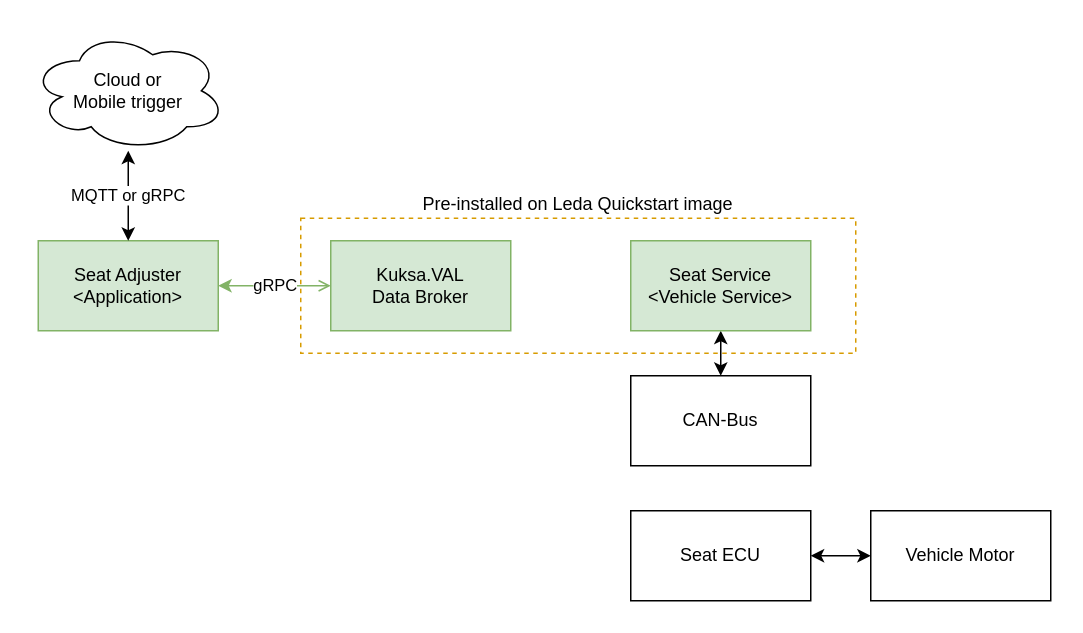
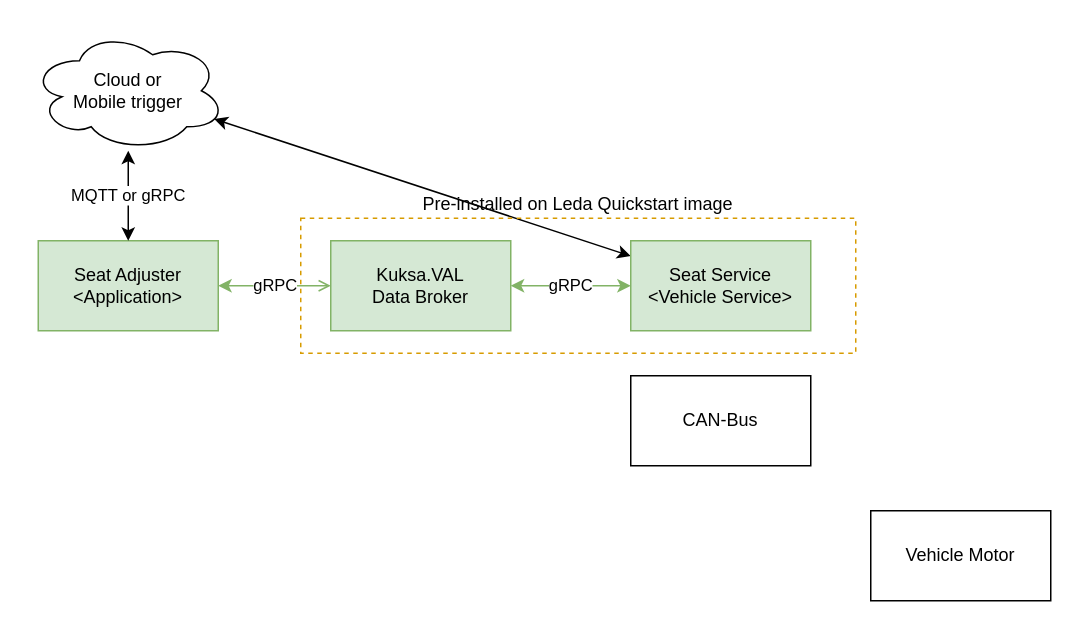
edge "Kuksa.VAL Data Broker" -- "Seat Service <Vehicle Service>": added, label "gRPC"
edge "Seat Service <Vehicle Service>" -- "CAN-Bus": now "Seat Service <Vehicle Service>" -- "Cloud or Mobile trigger"
node "Seat ECU": removed
edge "Seat ECU" -- "Vehicle Motor": removed
